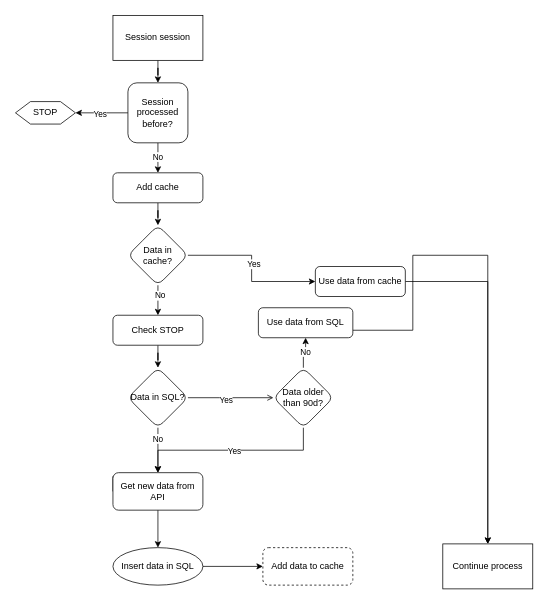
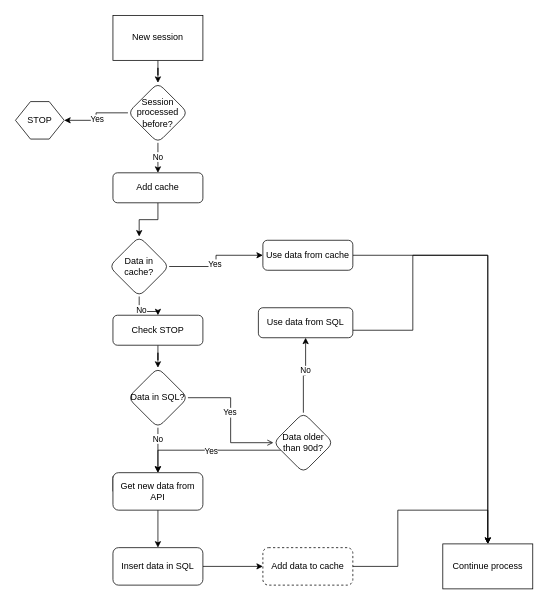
node "Session session": label "Session session" -> "New session"
node "STOP": size 60x23 -> 49x38
node "Session processed before?": shape rounded rectangle -> diamond
node "Data in cache?": moved (158, 255) -> (139, 267)
node "Use data from cache": moved (360, 282) -> (308, 255)
node "Data older than 90d?": moved (303, 398) -> (303, 443)
edge "Add data to cache" -> "Continue process": added
node "Insert data in SQL": shape ellipse -> rounded rectangle
